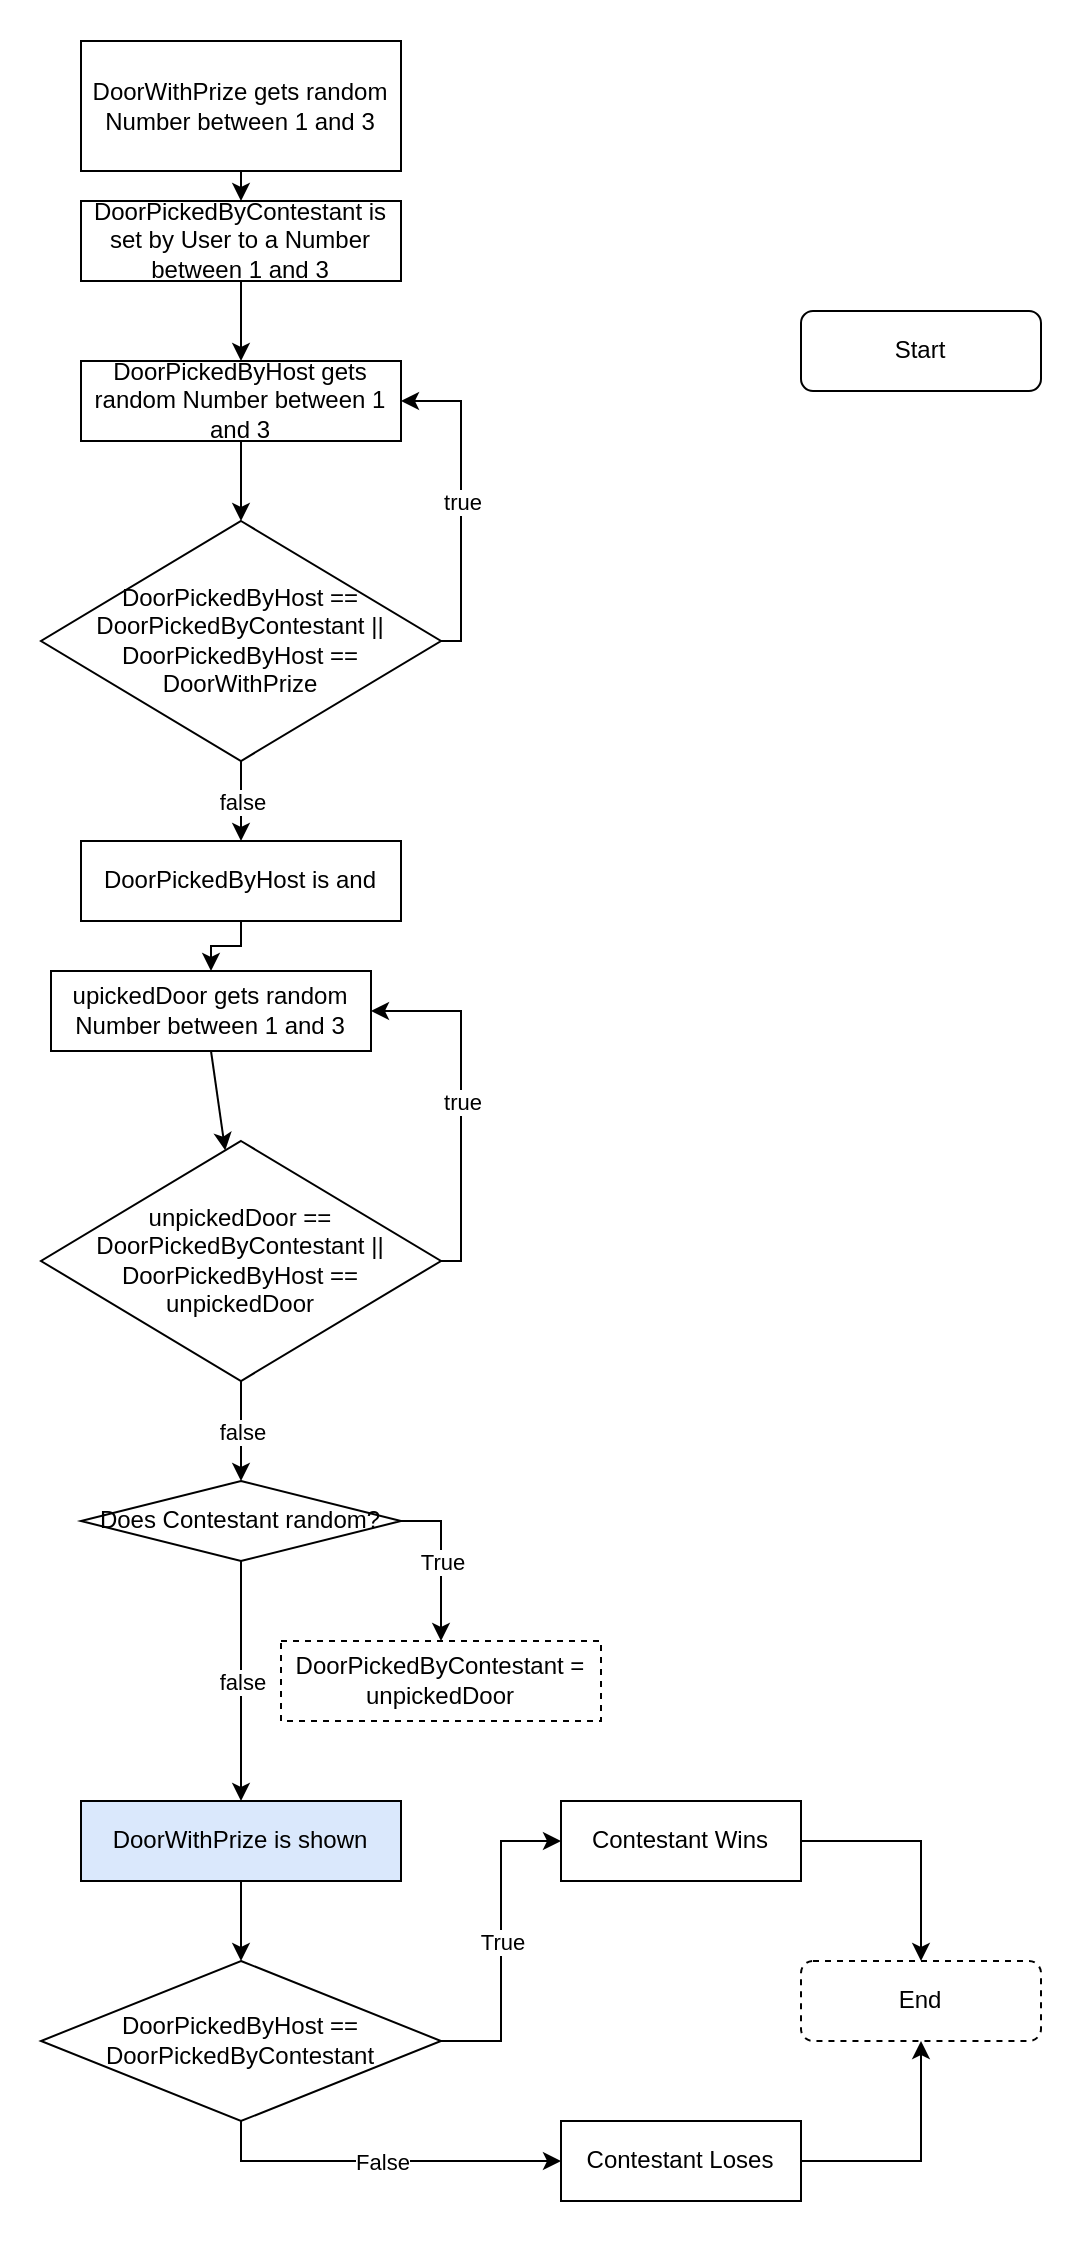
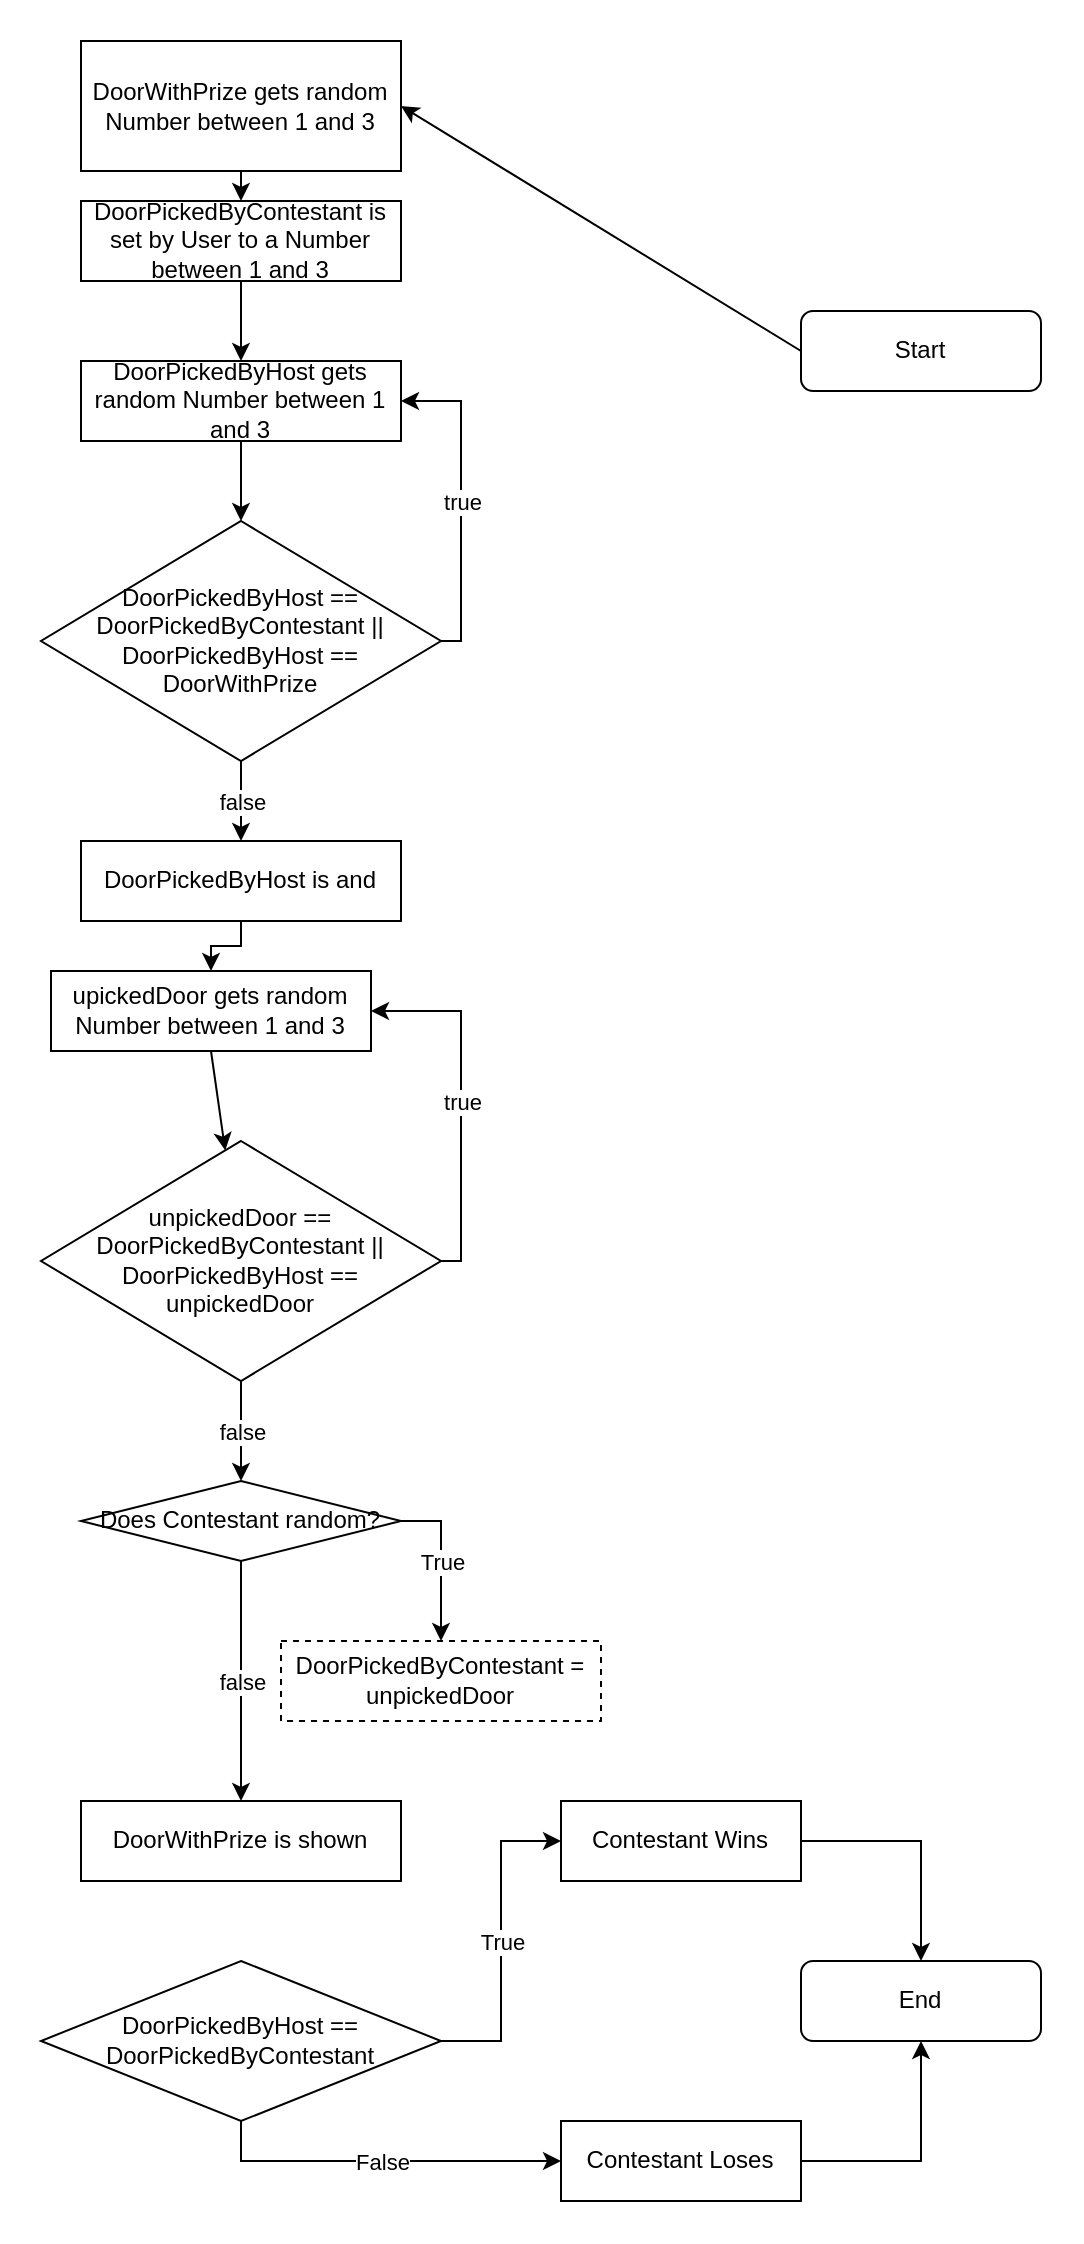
edge "Start" -> "DoorWithPrize gets random Number between 1 and 3": added
node "DoorWithPrize is shown": fillcolor #dae8fc -> #ffffff
edge "DoorWithPrize is shown" -> "DoorPickedByHost == DoorPickedByContestant": removed
node "End": style dashed -> solid
